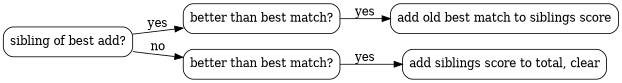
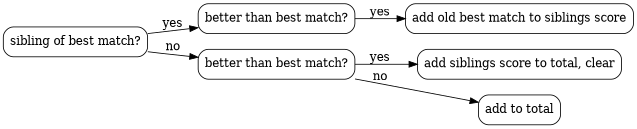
node "sibling of best add?": label "sibling of best add?" -> "sibling of best match?"
node "add to total": added
